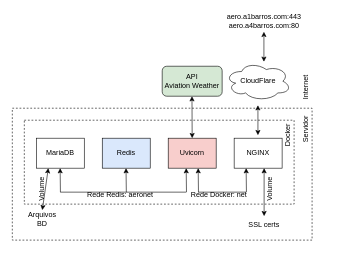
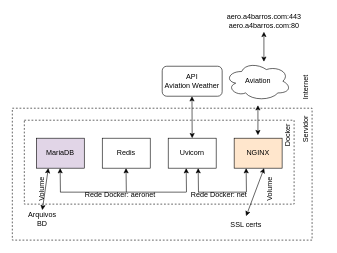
node "aero.a1barros.com:443 aero.a4barros.com:80": label "aero.a1barros.com:443 aero.a4barros.com:80" -> "aero.a4barros.com:443 aero.a4barros.com:80"
node "API Aviation Weather": fillcolor #d5e8d4 -> #ffffff
node "CloudFlare": label "CloudFlare" -> "Aviation"
node "MariaDB": fillcolor #ffffff -> #e1d5e7
node "Redis": fillcolor #dae8fc -> #ffffff
node "Uvicorn": fillcolor #f8cecc -> #ffffff
node "NGINX": fillcolor #ffffff -> #ffe6cc
node "Rede Redis: aeronet": label "Rede Redis: aeronet" -> "Rede Docker: aeronet"
node "SSL certs": moved (264, 225) -> (246, 225)
